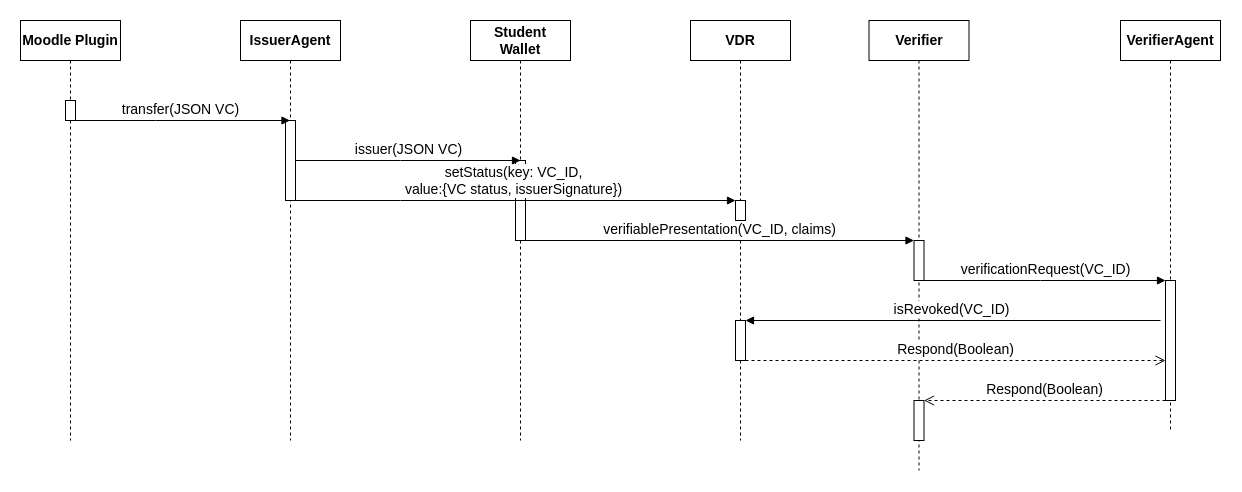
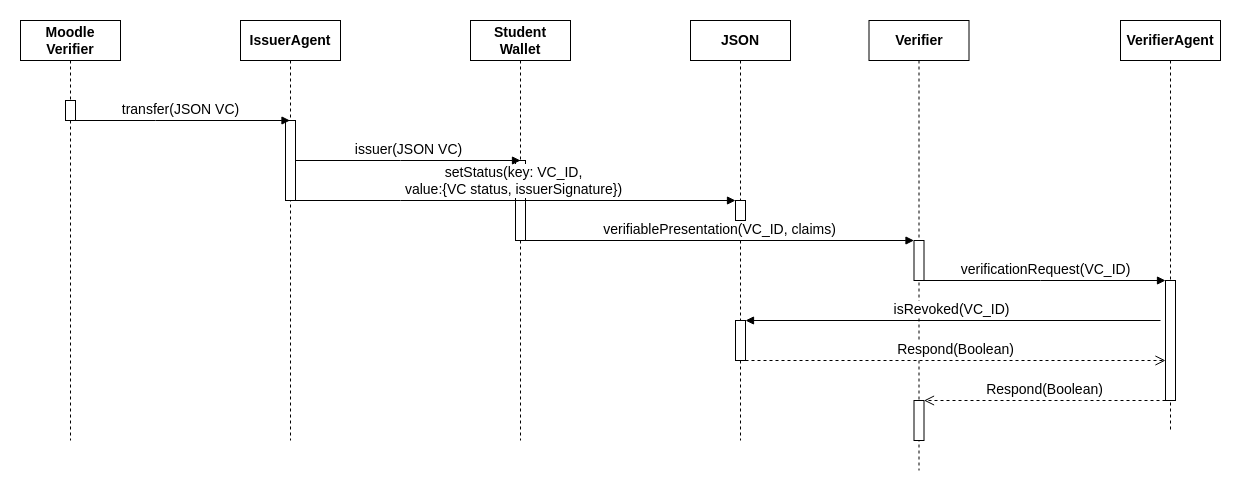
node "Moodle Plugin": label "Moodle Plugin" -> "Moodle Verifier"
node "VDR": label "VDR" -> "JSON"
